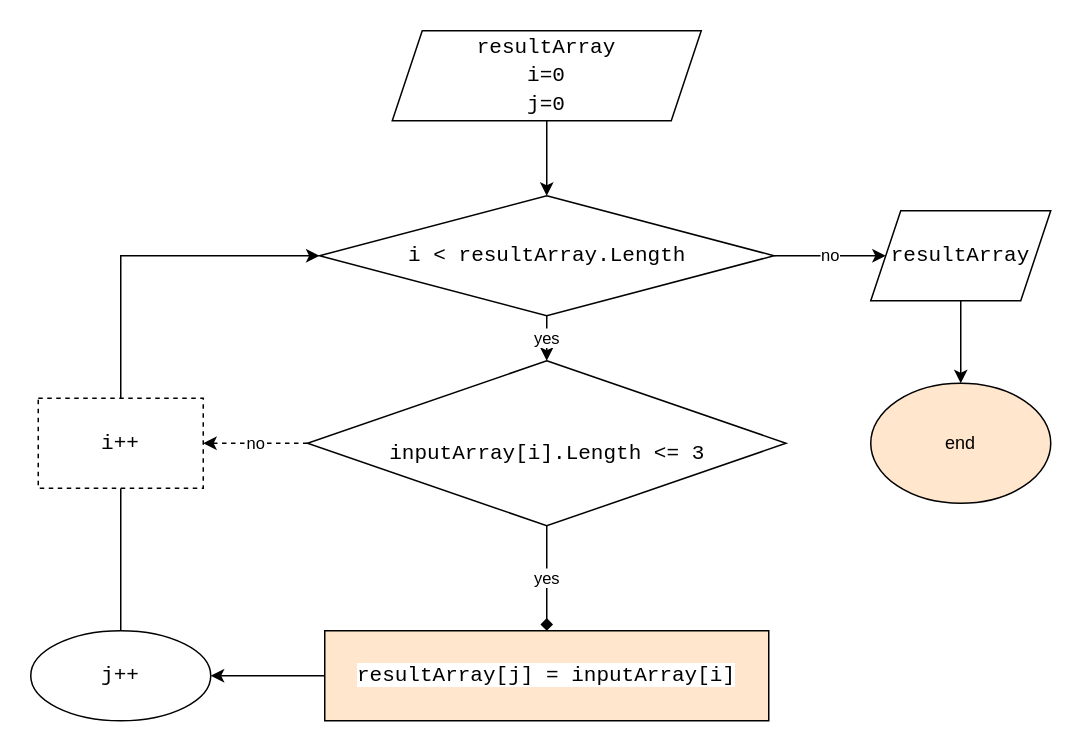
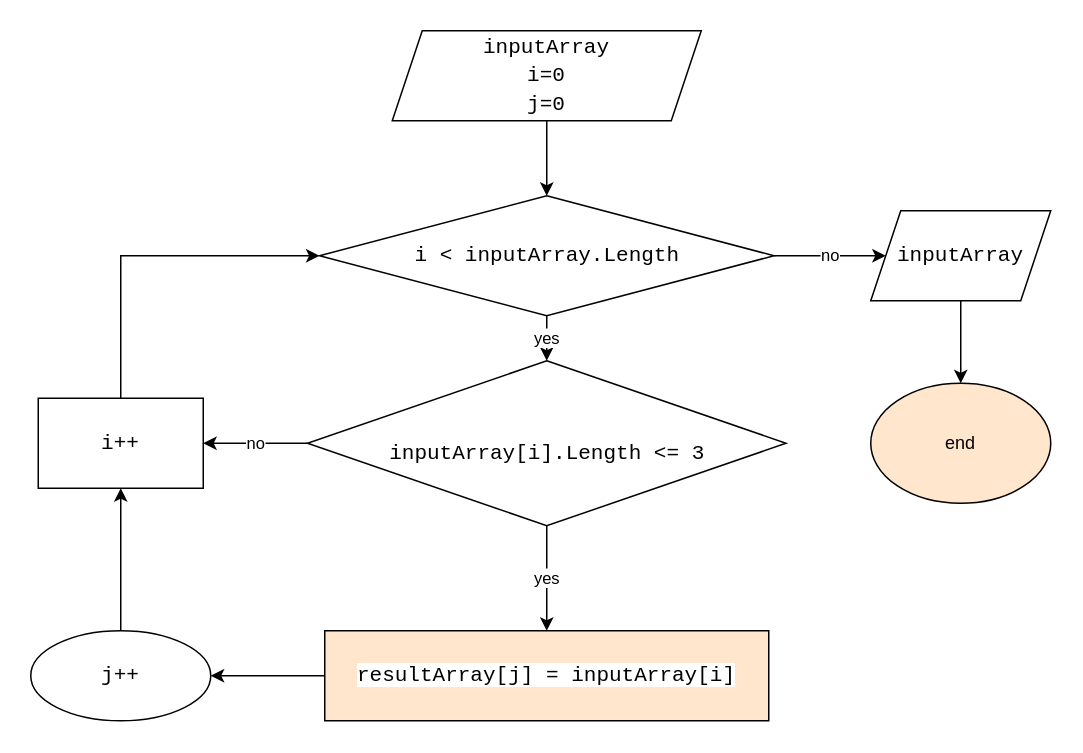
node "resultArray i=0 j=0": label "resultArray i=0 j=0" -> "inputArray i=0 j=0"
node "i < resultArray.Length": label "i < resultArray.Length" -> "i < inputArray.Length"
node "resultArray": label "resultArray" -> "inputArray"
node "i++": style dashed -> solid
edge "inputArray[i].Length <= 3" -> "i++": style dashed -> solid
edge "i++" -- "j++": arrowhead none -> classic
edge "inputArray[i].Length <= 3" -> "resultArray[j] = inputArray[i]": arrowhead diamond -> classic
